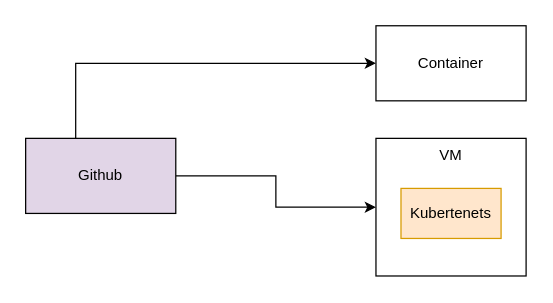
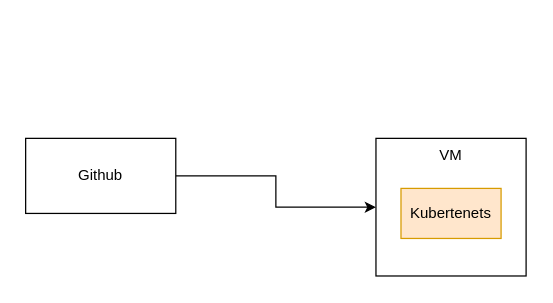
edge "Github" -> "Container": removed
node "Container": removed
node "Github": fillcolor #e1d5e7 -> #ffffff
